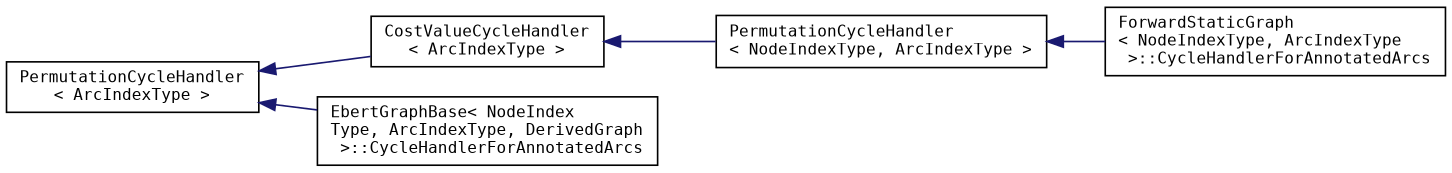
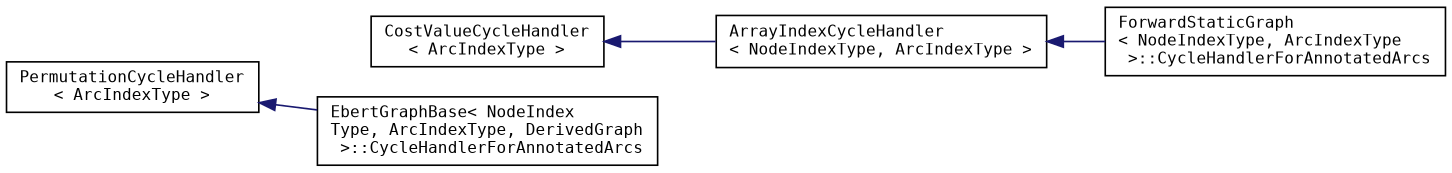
node "PermutationCycleHandler < NodeIndexType, ArcIndexType >": label "PermutationCycleHandler < NodeIndexType, ArcIndexType >" -> "ArrayIndexCycleHandler < NodeIndexType, ArcIndexType >"
edge "CostValueCycleHandler < ArcIndexType >" -> "PermutationCycleHandler < ArcIndexType >": removed
